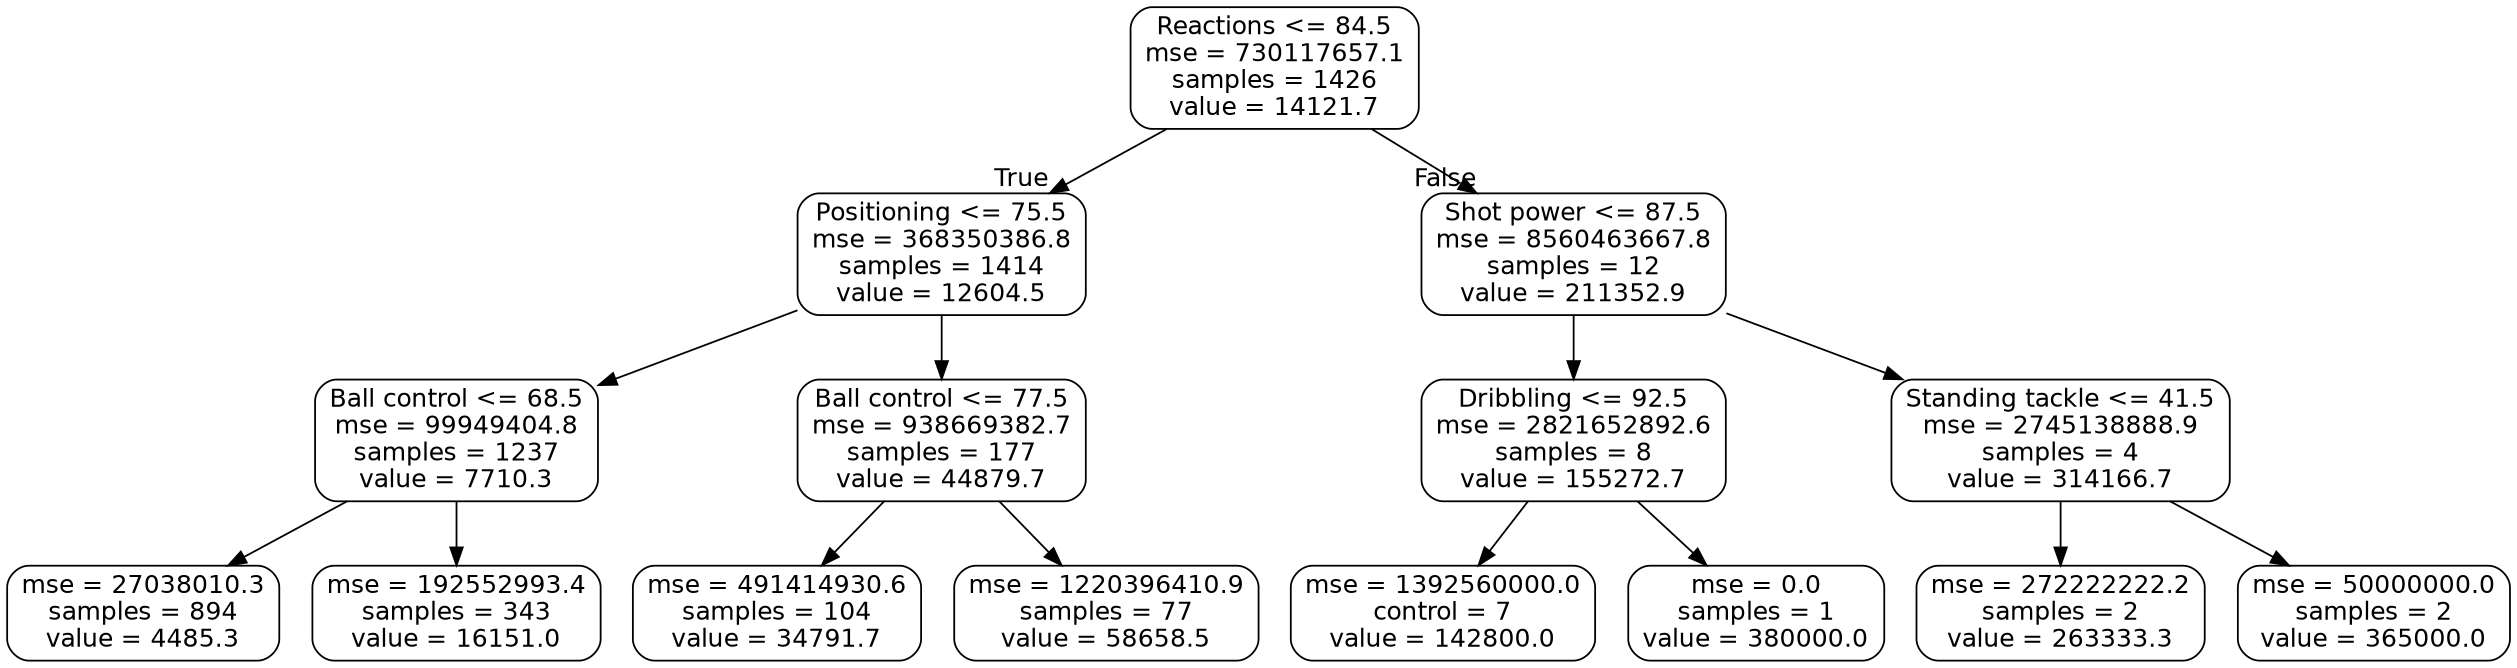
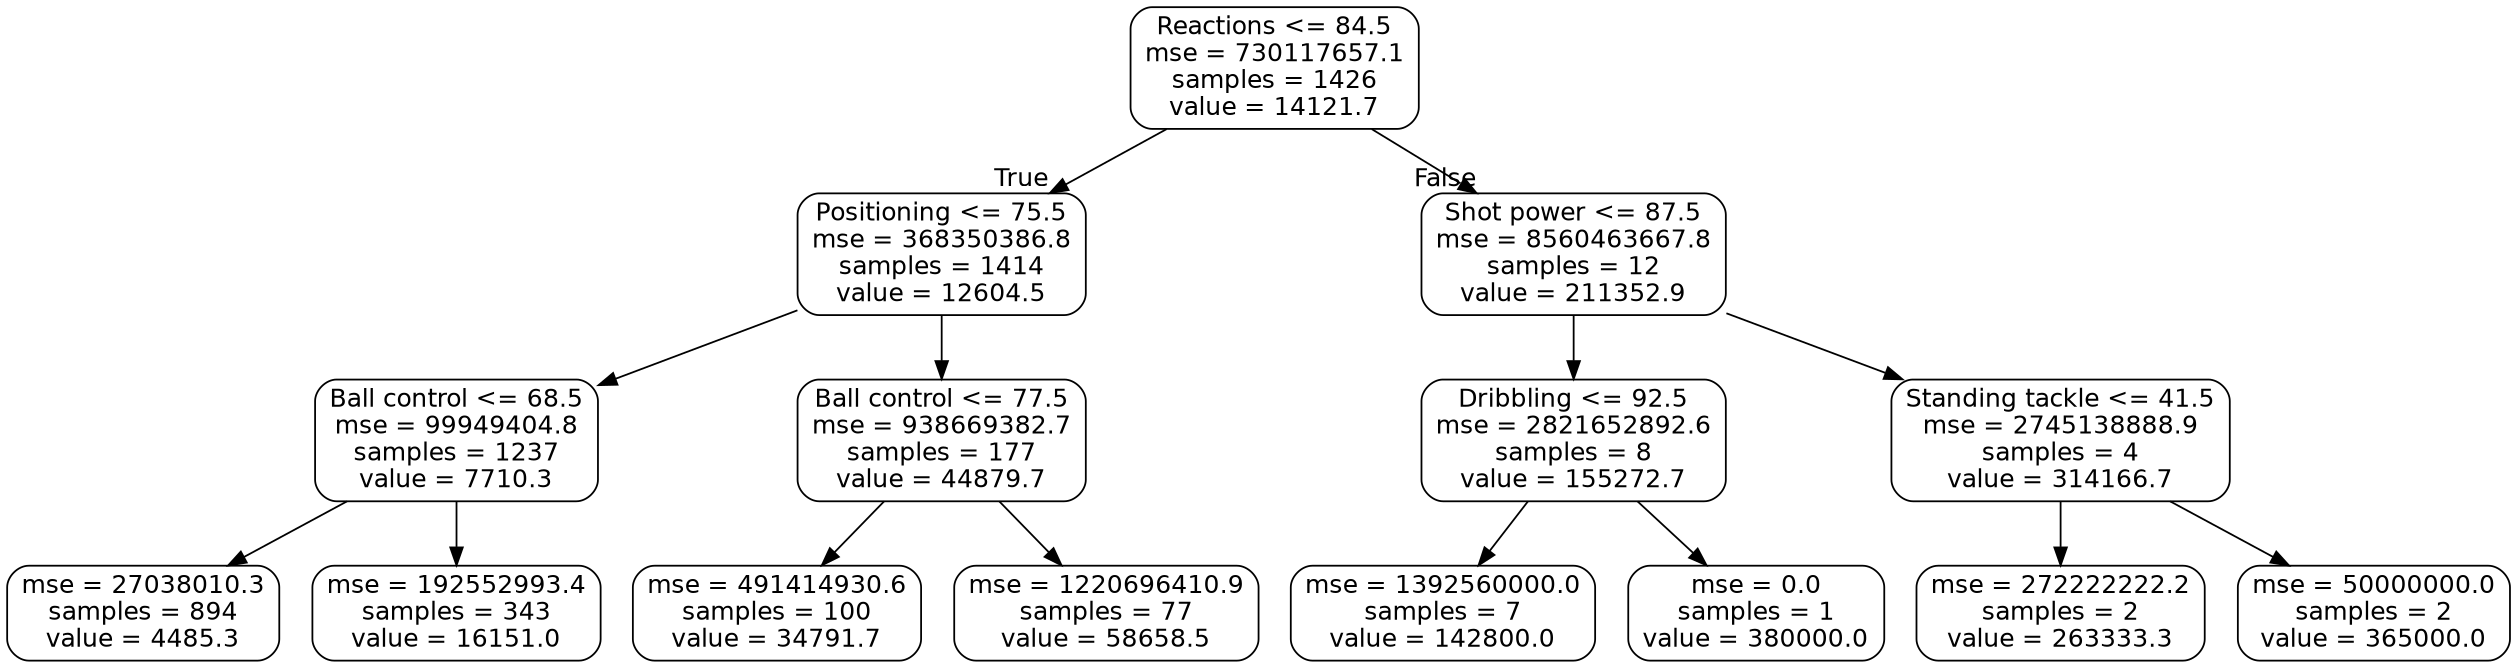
node "mse = 491414930.6 samples = 104 value = 34791.7": label "mse = 491414930.6 samples = 104 value = 34791.7" -> "mse = 491414930.6 samples = 100 value = 34791.7"
node "mse = 1220396410.9 samples = 77 value = 58658.5": label "mse = 1220396410.9 samples = 77 value = 58658.5" -> "mse = 1220696410.9 samples = 77 value = 58658.5"
node "mse = 1392560000.0 control = 7 value = 142800.0": label "mse = 1392560000.0 control = 7 value = 142800.0" -> "mse = 1392560000.0 samples = 7 value = 142800.0"
